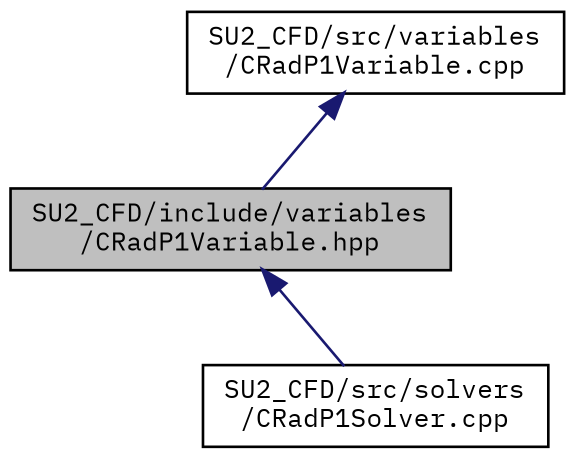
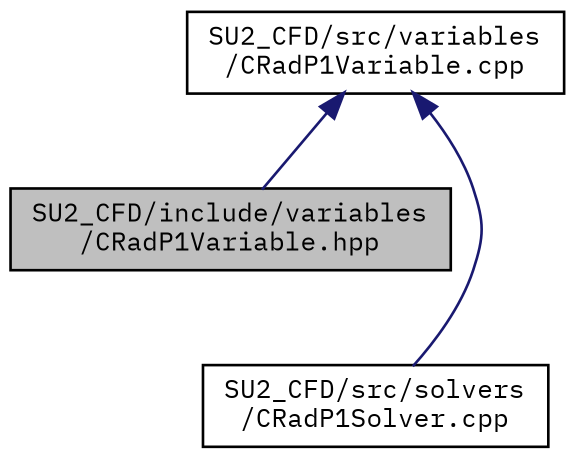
edge "SU2_CFD/src/solvers /CRadP1Solver.cpp" -> "SU2_CFD/include/variables /CRadP1Variable.hpp": now "SU2_CFD/src/solvers /CRadP1Solver.cpp" -> "SU2_CFD/src/variables /CRadP1Variable.cpp"
